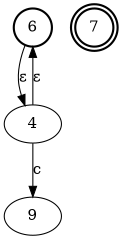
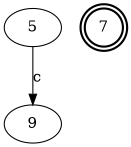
node "6": removed
node "4": label "4" -> "5"
